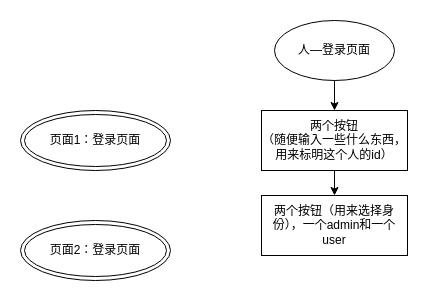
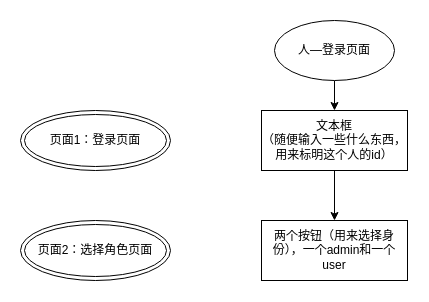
node "两个按钮 （随便输入一些什么东西，用来标明这个人的id）": label "两个按钮 （随便输入一些什么东西，用来标明这个人的id）" -> "文本框 （随便输入一些什么东西，用来标明这个人的id）"
node "两个按钮（用来选择身份），一个admin和一个user": moved (335, 226) -> (335, 251)
node "页面2：登录页面": label "页面2：登录页面" -> "页面2：选择角色页面"
